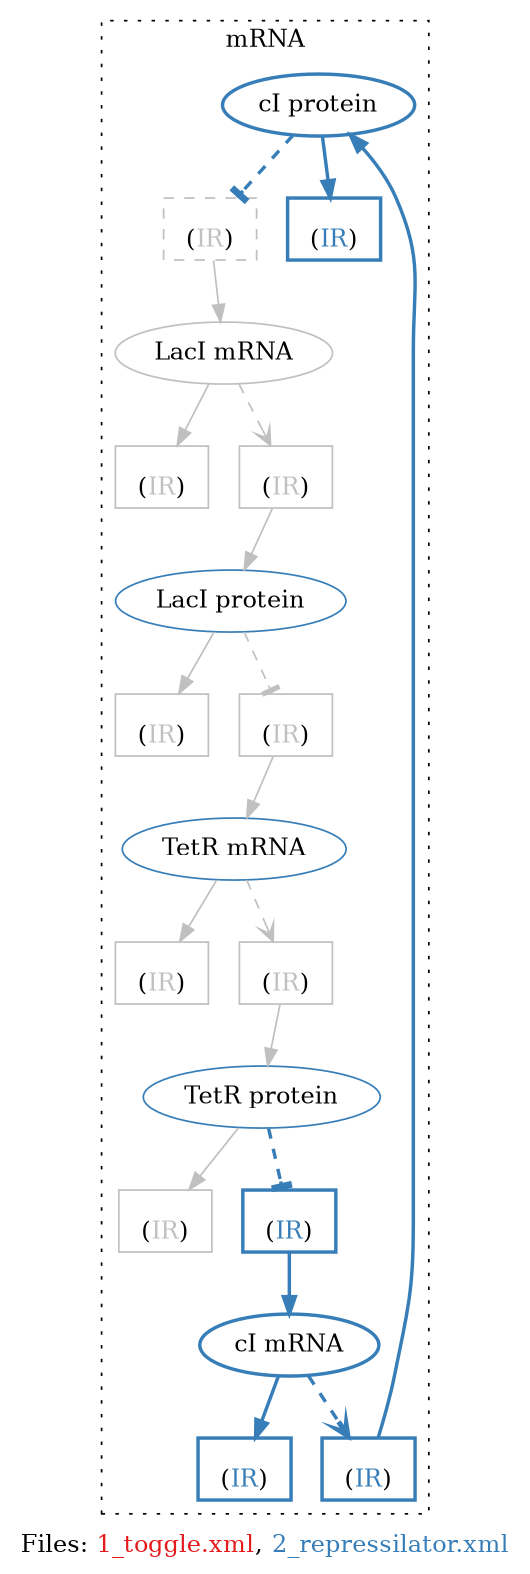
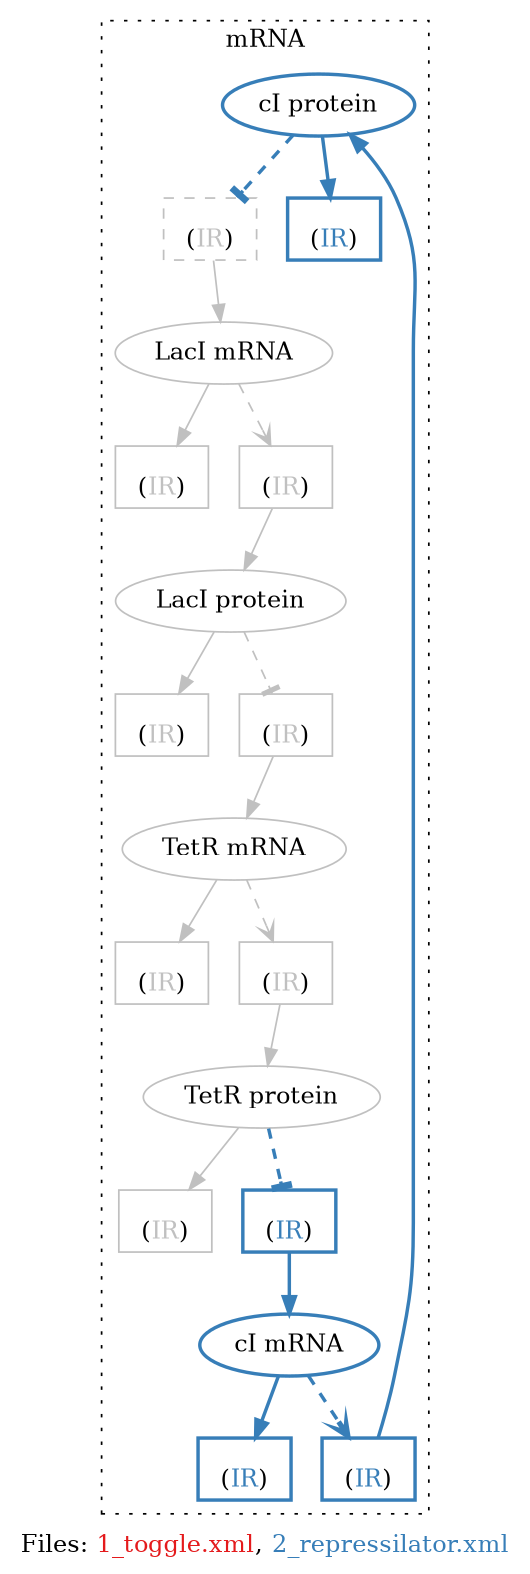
node "LacI protein": color #377eb8 -> grey
node "TetR mRNA": color #377eb8 -> grey
node "TetR protein": color #377eb8 -> grey
